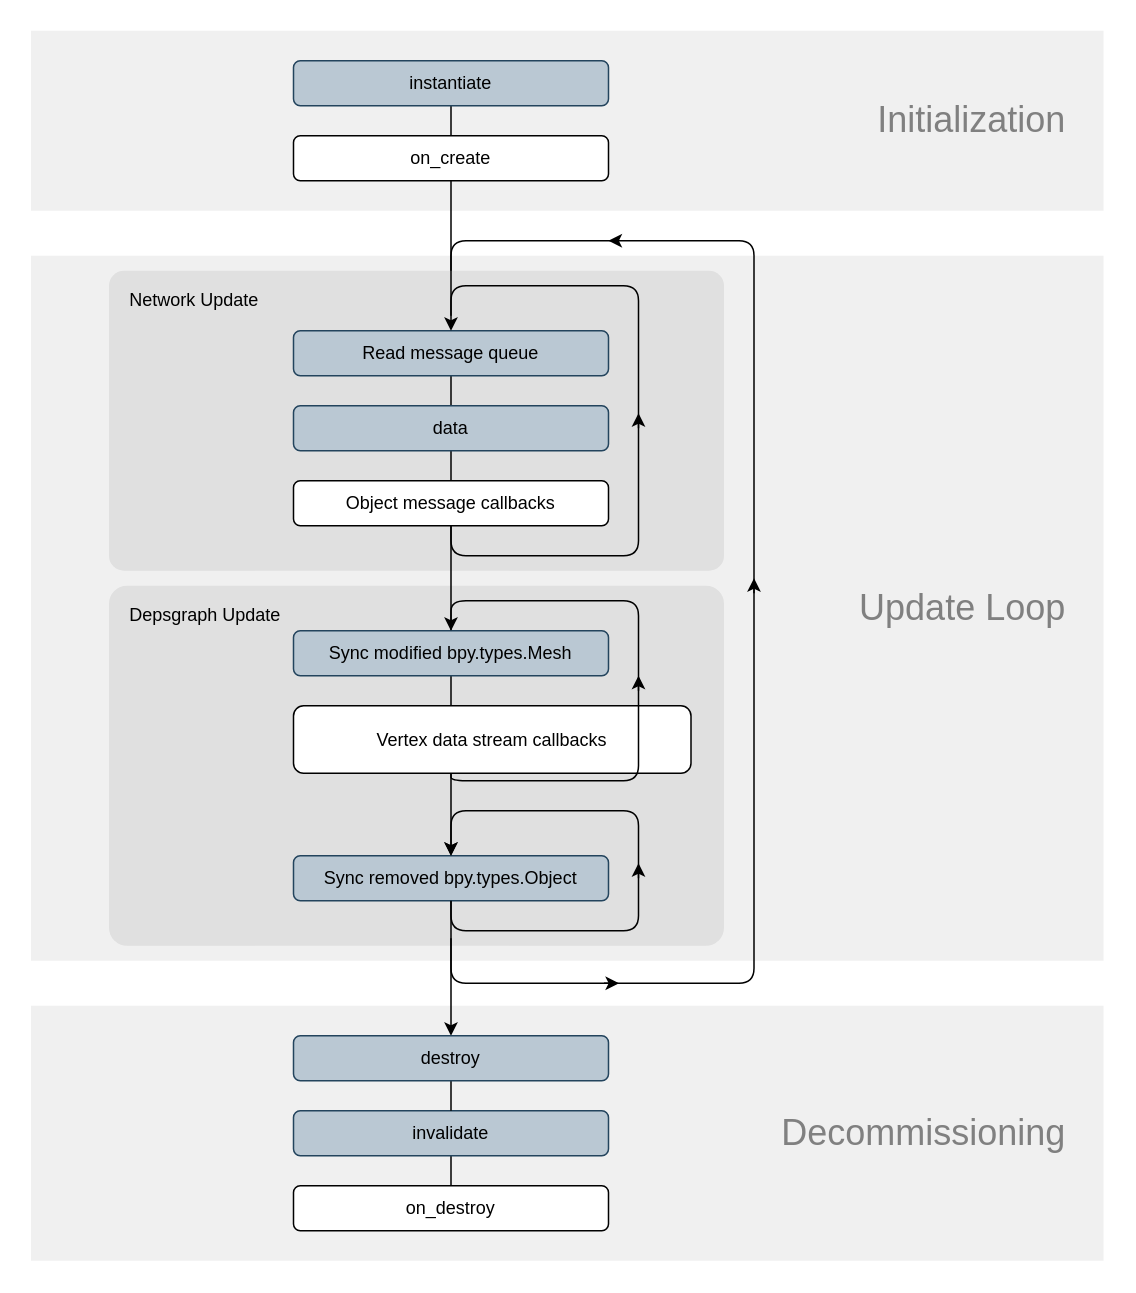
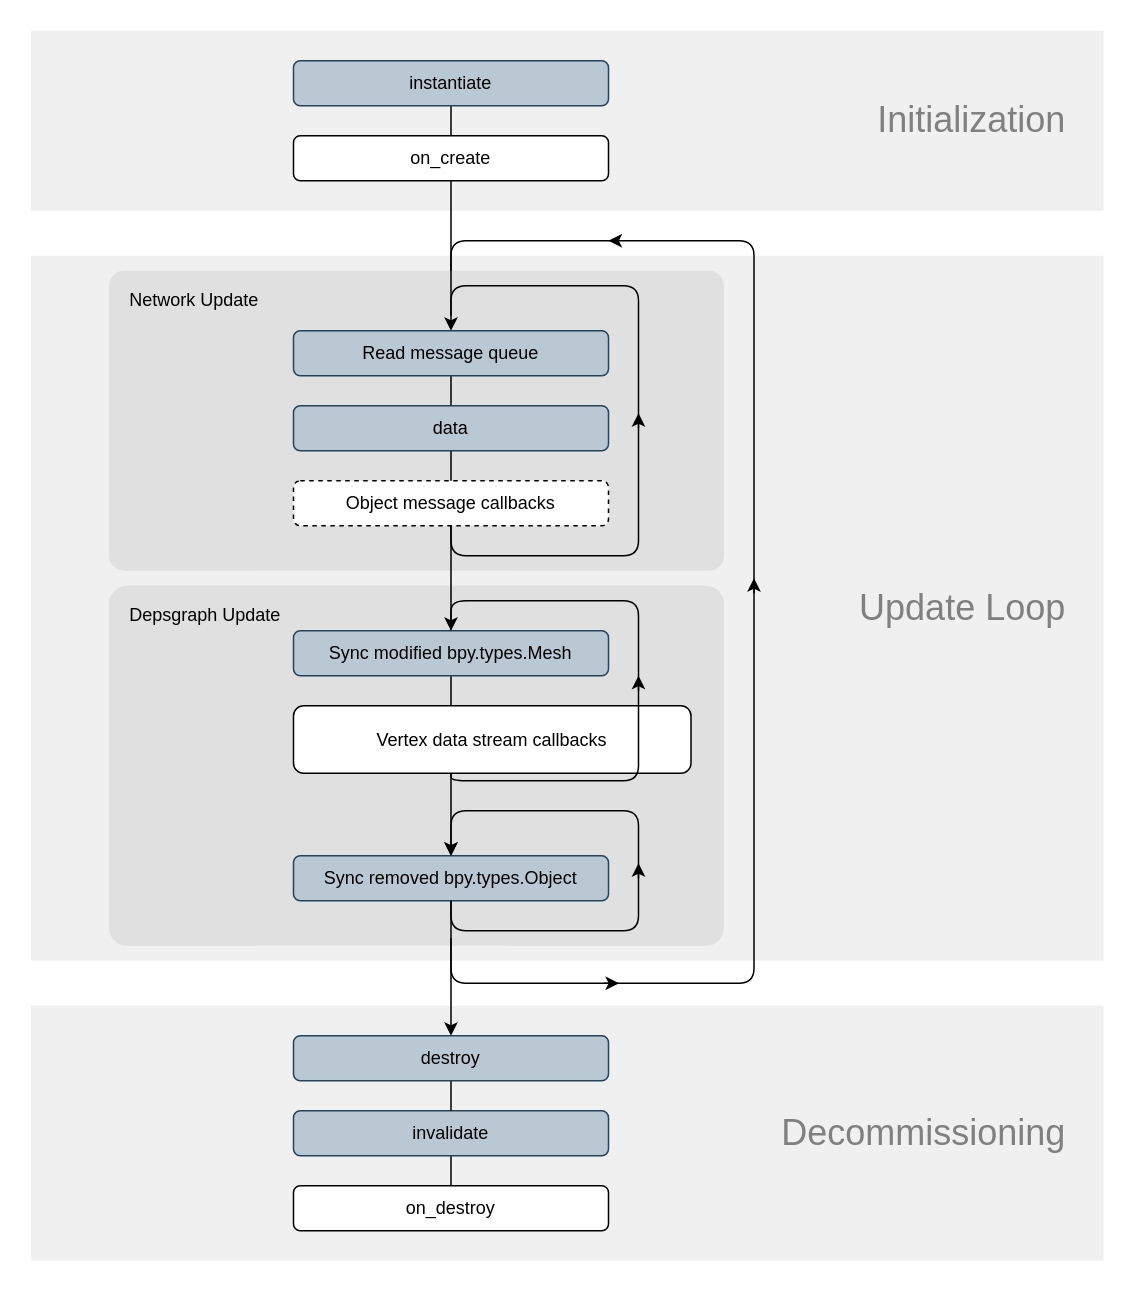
node "Object message callbacks": style solid -> dashed
